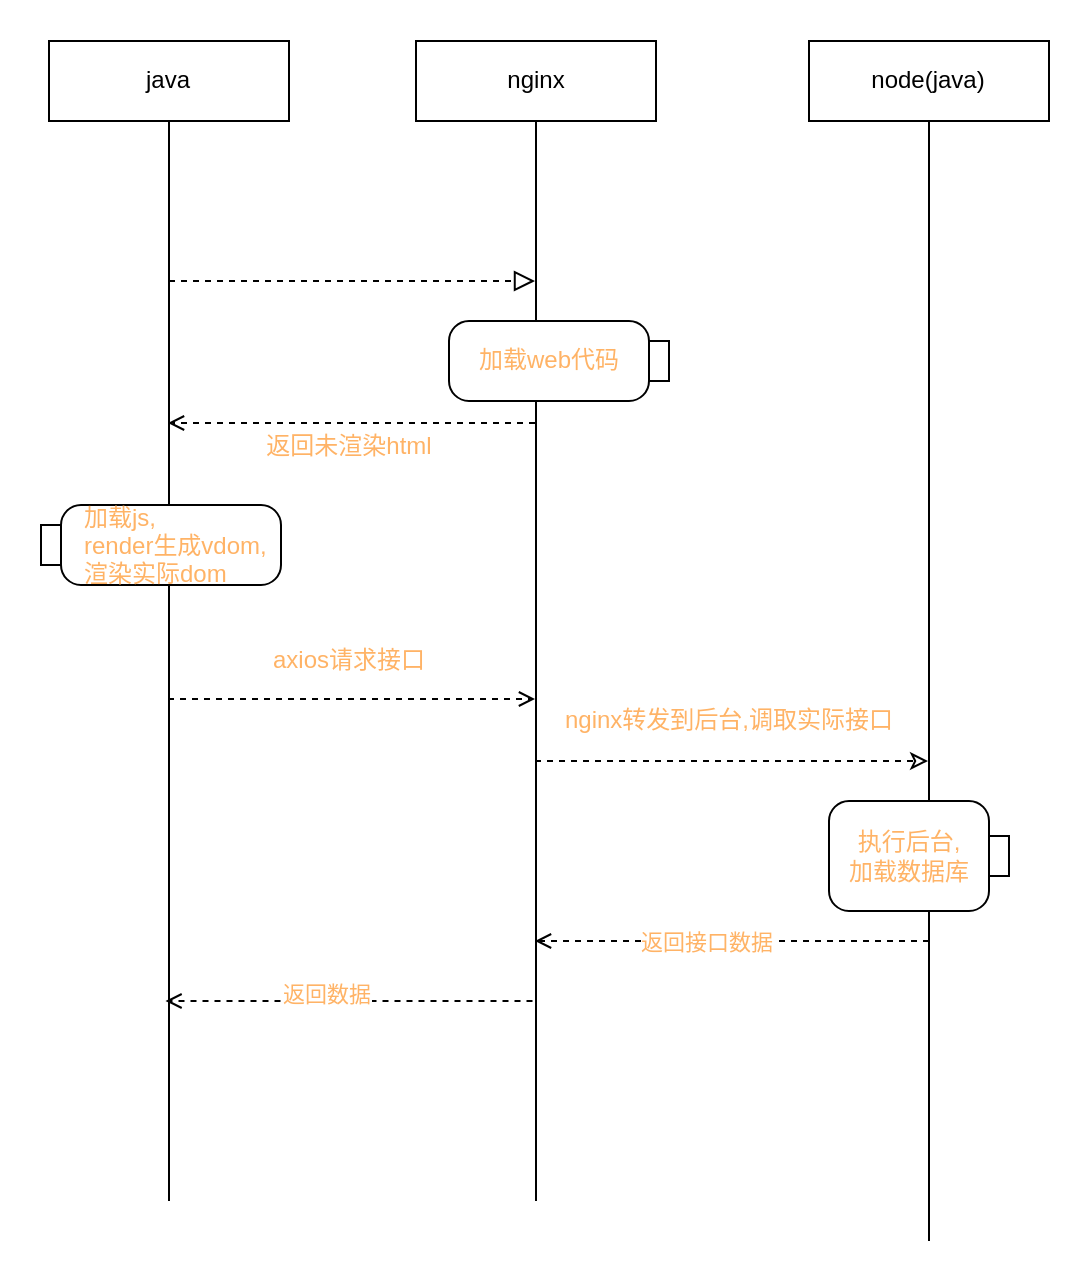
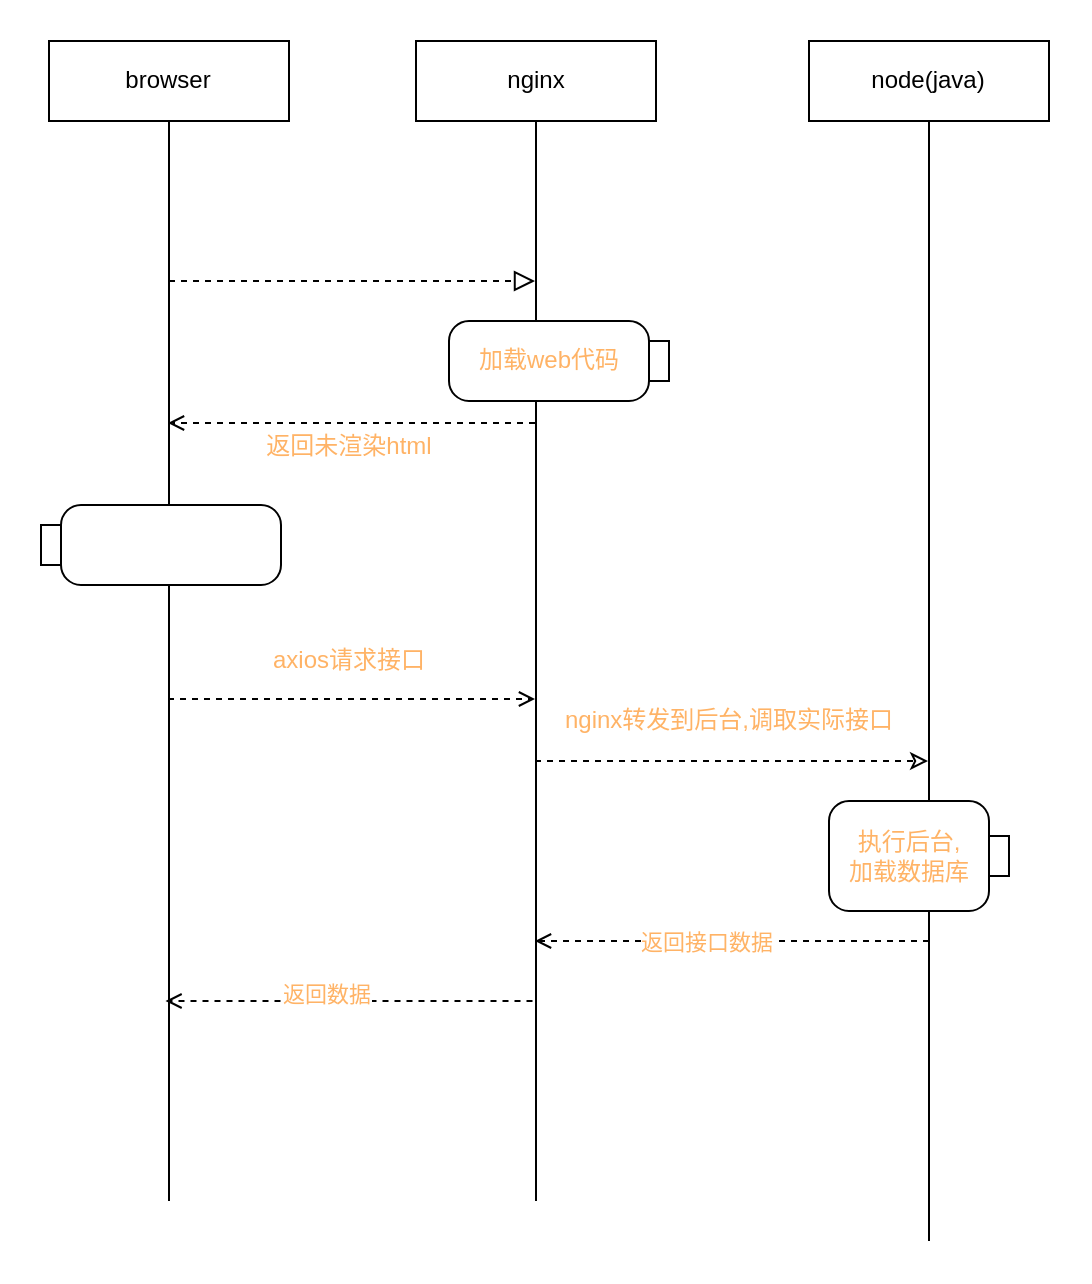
node "java": label "java" -> "browser"
node "加载js, render生成vdom, 渲染实际dom": removed
